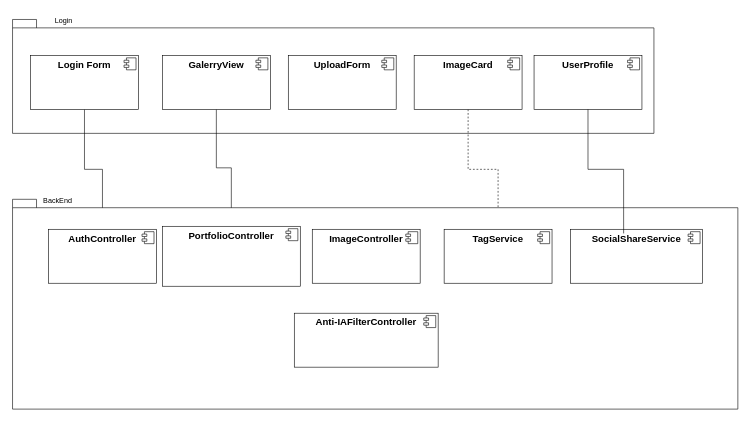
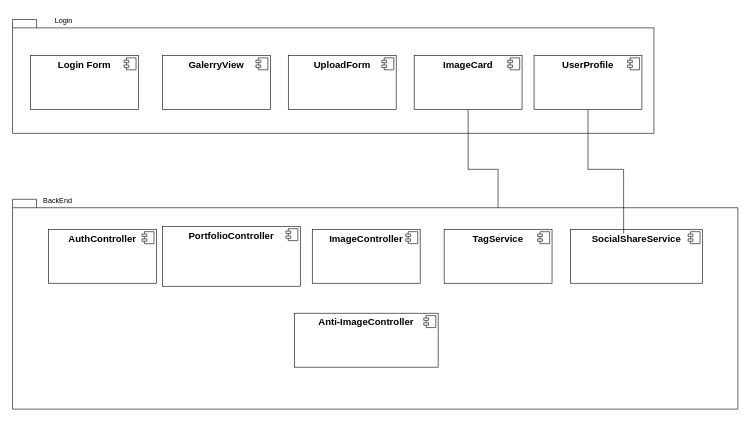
edge "GalerryView" -> "PortfolioController": removed
edge "Login Form" -> "AuthController": removed
edge "ImageCard" -> "TagService": style dashed -> solid
node "Anti-IAFilterController": label "Anti-IAFilterController" -> "Anti-ImageController"
